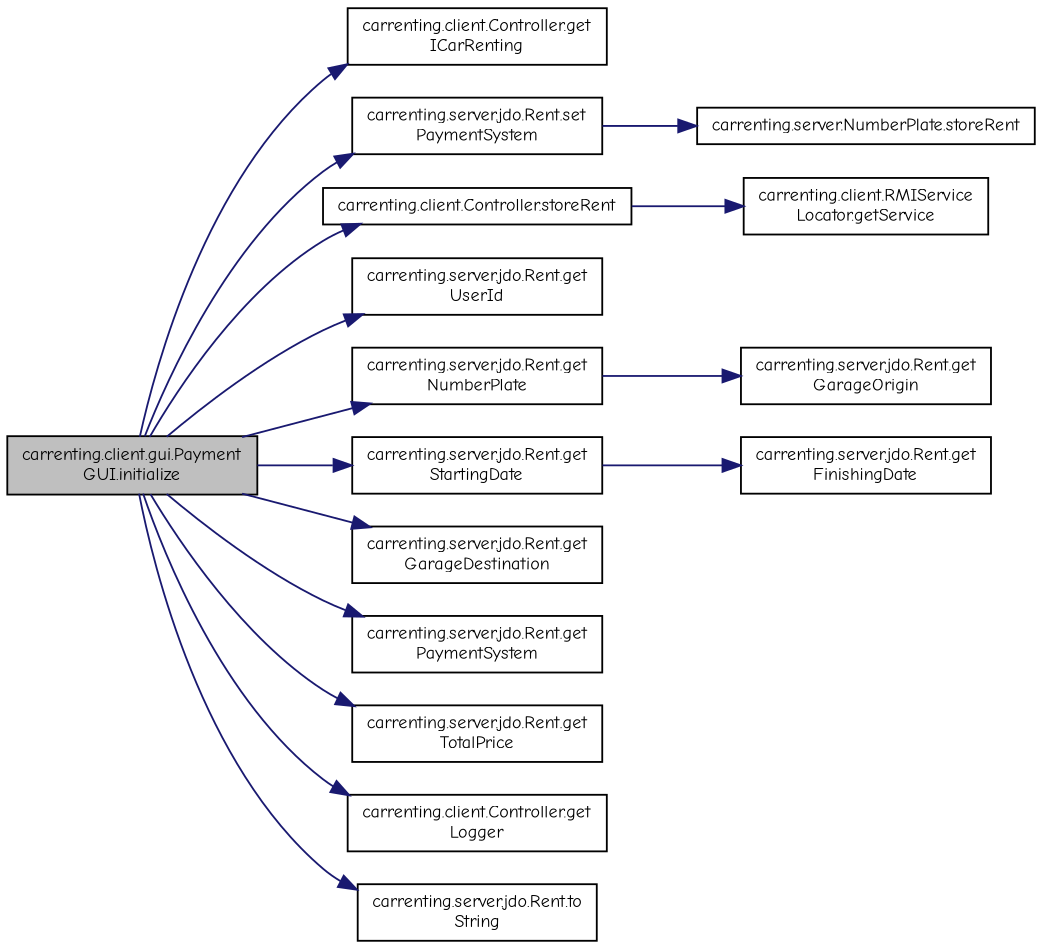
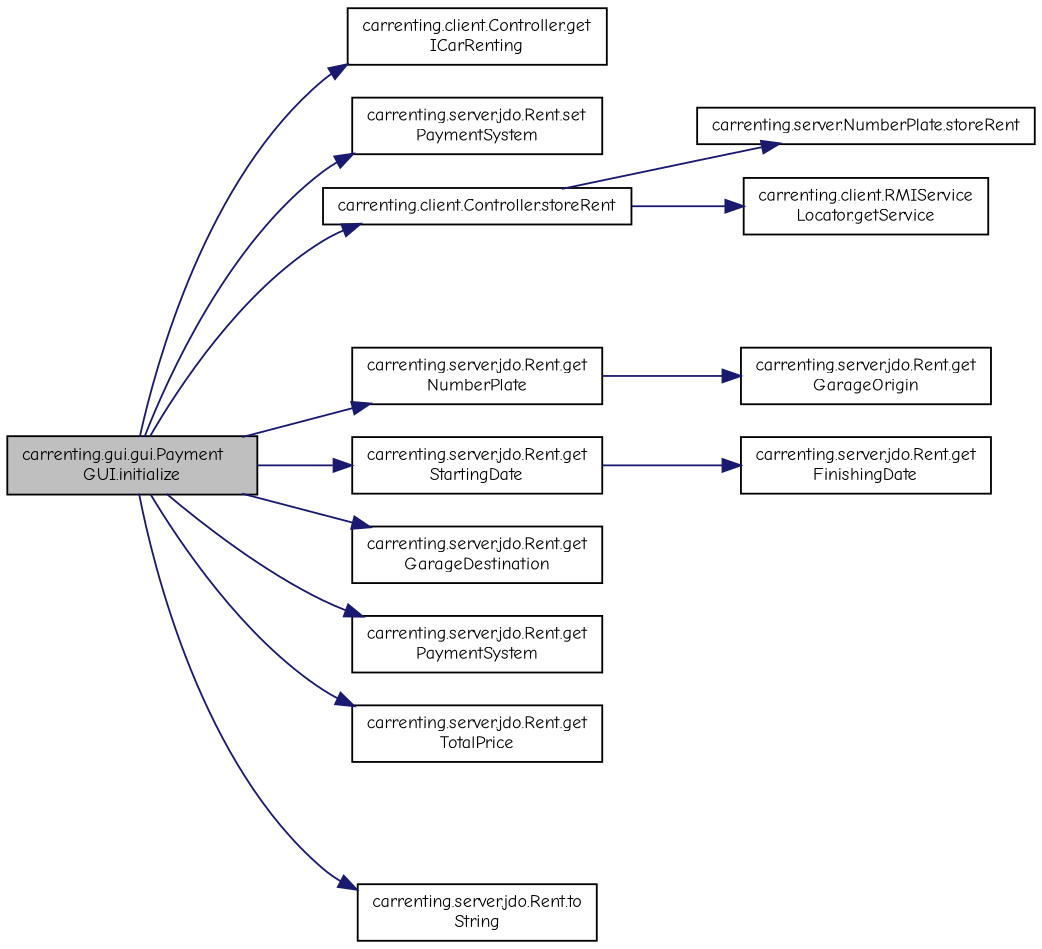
edge "carrenting.server.jdo.Rent.set PaymentSystem" -> "carrenting.server.NumberPlate.storeRent": now "carrenting.client.Controller.storeRent" -> "carrenting.server.NumberPlate.storeRent"
node "carrenting.server.jdo.Rent.get UserId": removed
node "carrenting.client.gui.Payment GUI.initialize": label "carrenting.client.gui.Payment GUI.initialize" -> "carrenting.gui.gui.Payment GUI.initialize"
node "carrenting.client.Controller.get Logger": removed
